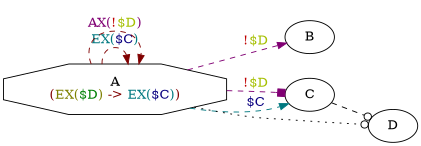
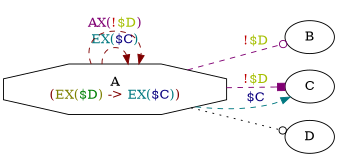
edge "A" -> "B": arrowhead normal -> odot
edge "C" -> "D": removed
